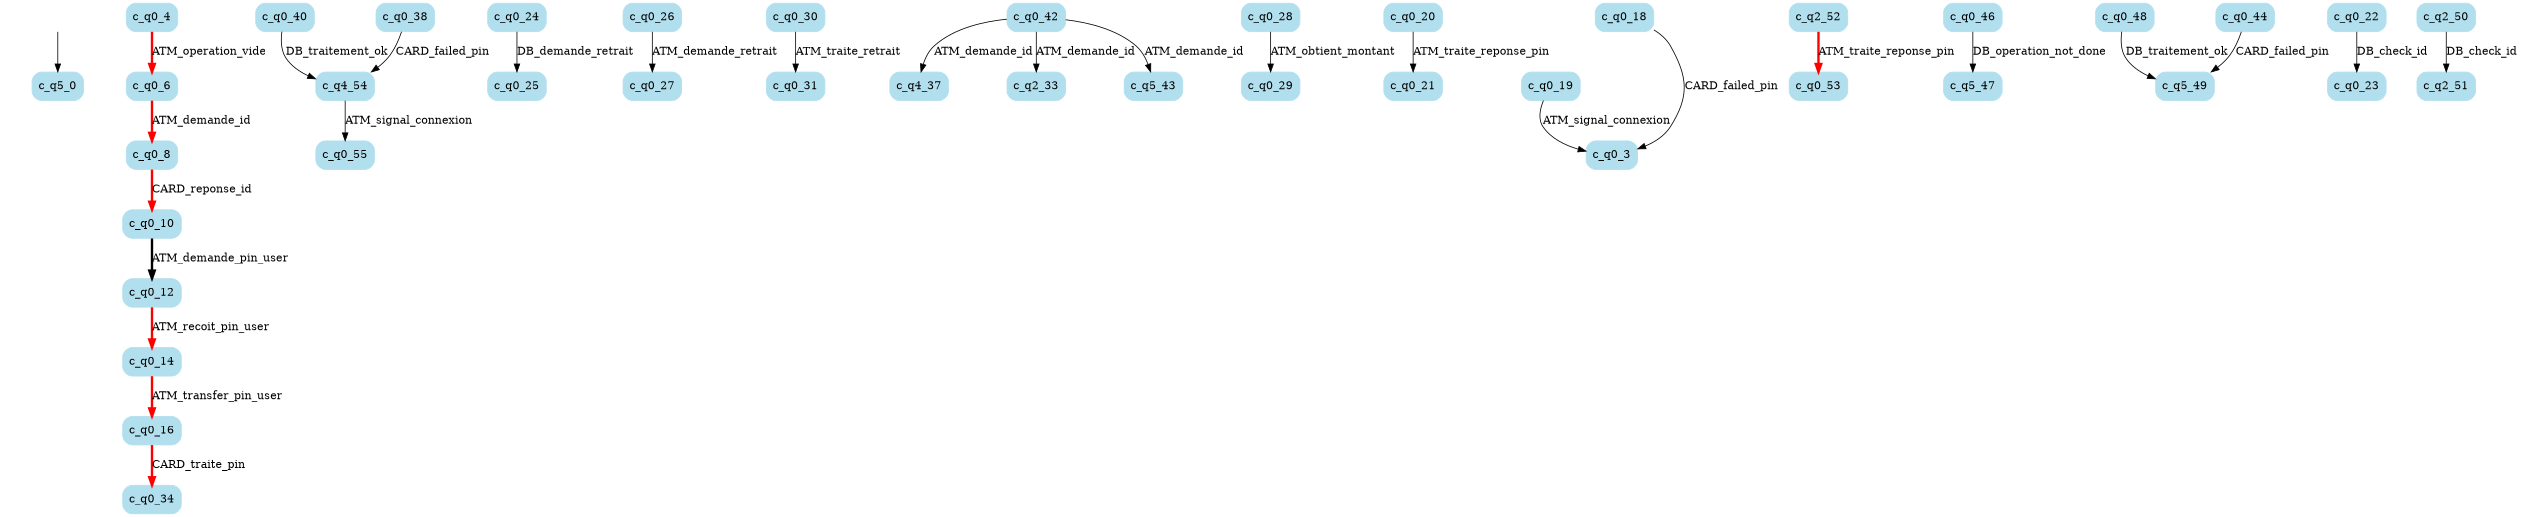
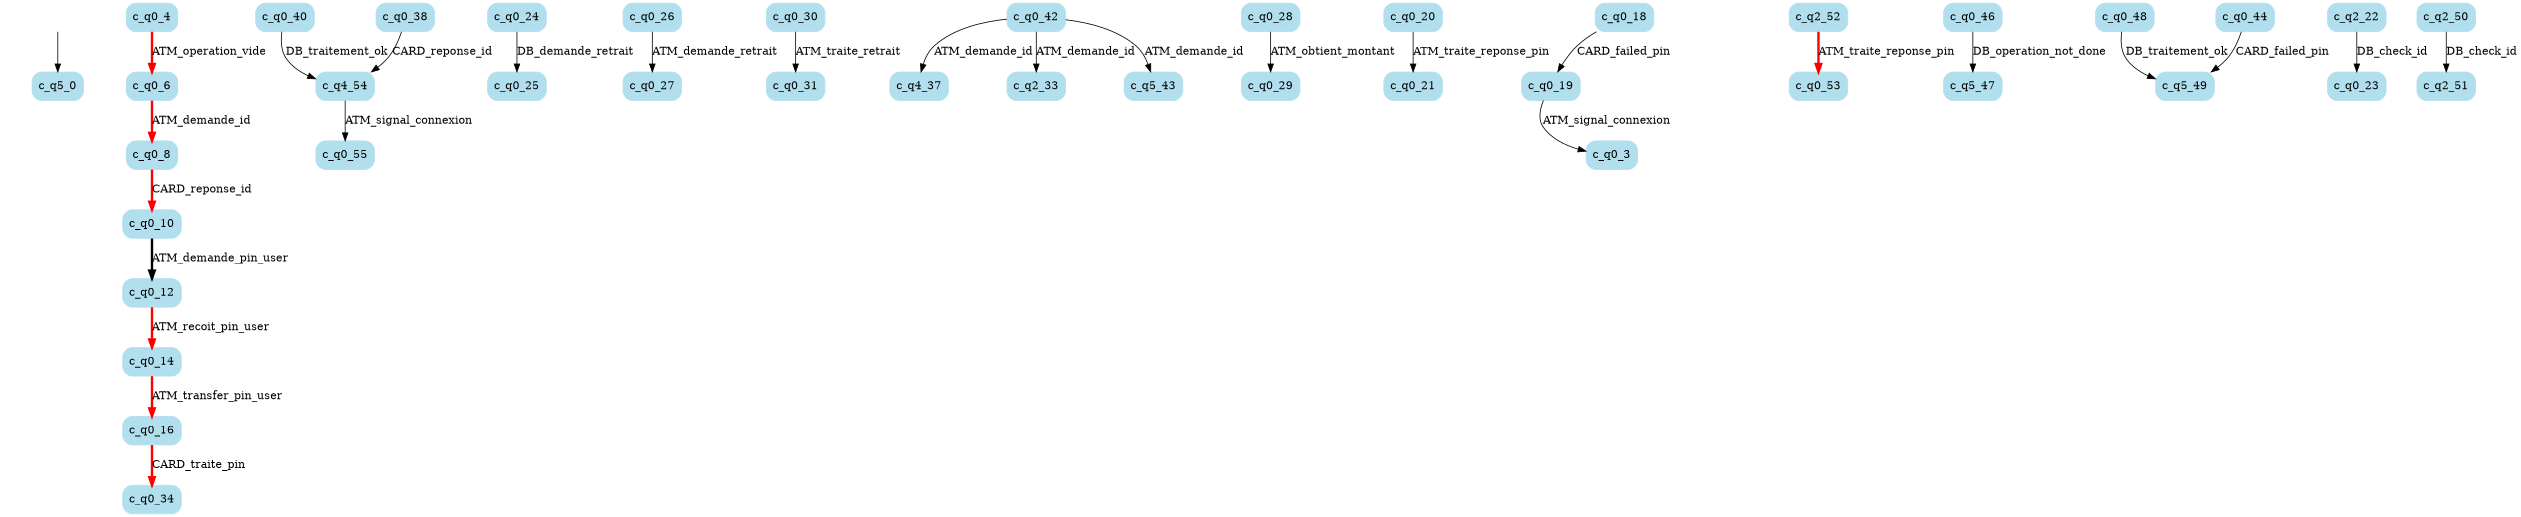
node "c_q0_22": label "c_q0_22" -> "c_q2_22"
edge "c_q0_38" -> "c_q4_54": label "CARD_failed_pin" -> "CARD_reponse_id"
edge "c_q0_18" -> "c_q0_3": now "c_q0_18" -> "c_q0_19"
